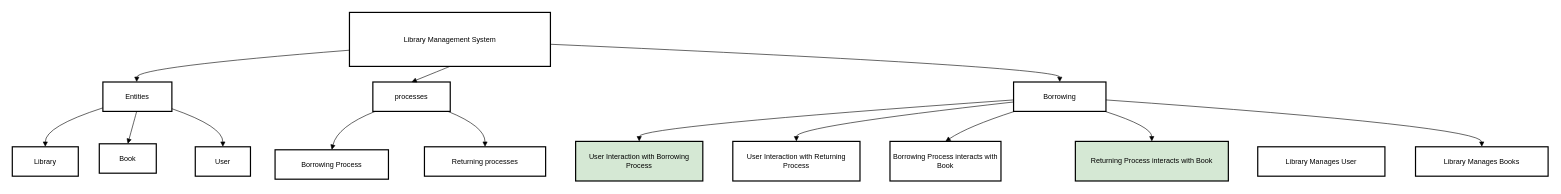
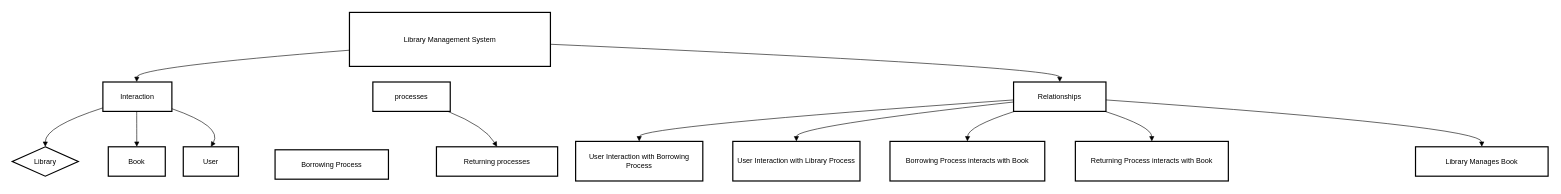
edge "Library Management System" -> "processes": removed
node "Entities": label "Entities" -> "Interaction"
node "Borrowing": label "Borrowing" -> "Relationships"
edge "processes" -> "Borrowing Process": removed
node "Book": moved (128, 158) -> (137, 161)
node "Library": shape rectangle -> diamond
node "User": moved (223, 161) -> (211, 161)
node "Returning processes": moved (485, 161) -> (497, 161)
node "User Interaction with Borrowing Process": fillcolor #d5e8d4 -> #ffffff
node "User Interaction with Returning Process": label "User Interaction with Returning Process" -> "User Interaction with Library Process"
node "Borrowing Process interacts with Book": size 111x40 -> 155x40
node "Returning Process interacts with Book": fillcolor #d5e8d4 -> #ffffff
node "Library Manages User": removed
node "Library Manages Books": label "Library Manages Books" -> "Library Manages Book"
